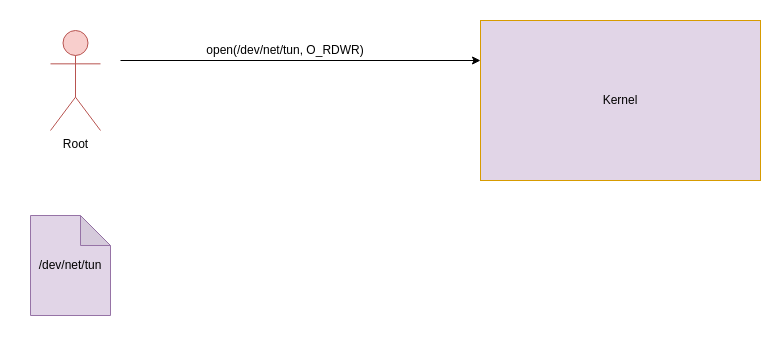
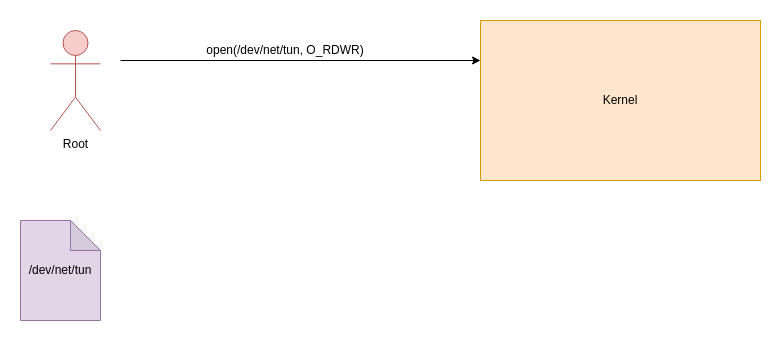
node "Kernel": fillcolor #e1d5e7 -> #ffe6cc
node "/dev/net/tun": moved (71, 266) -> (61, 271)
